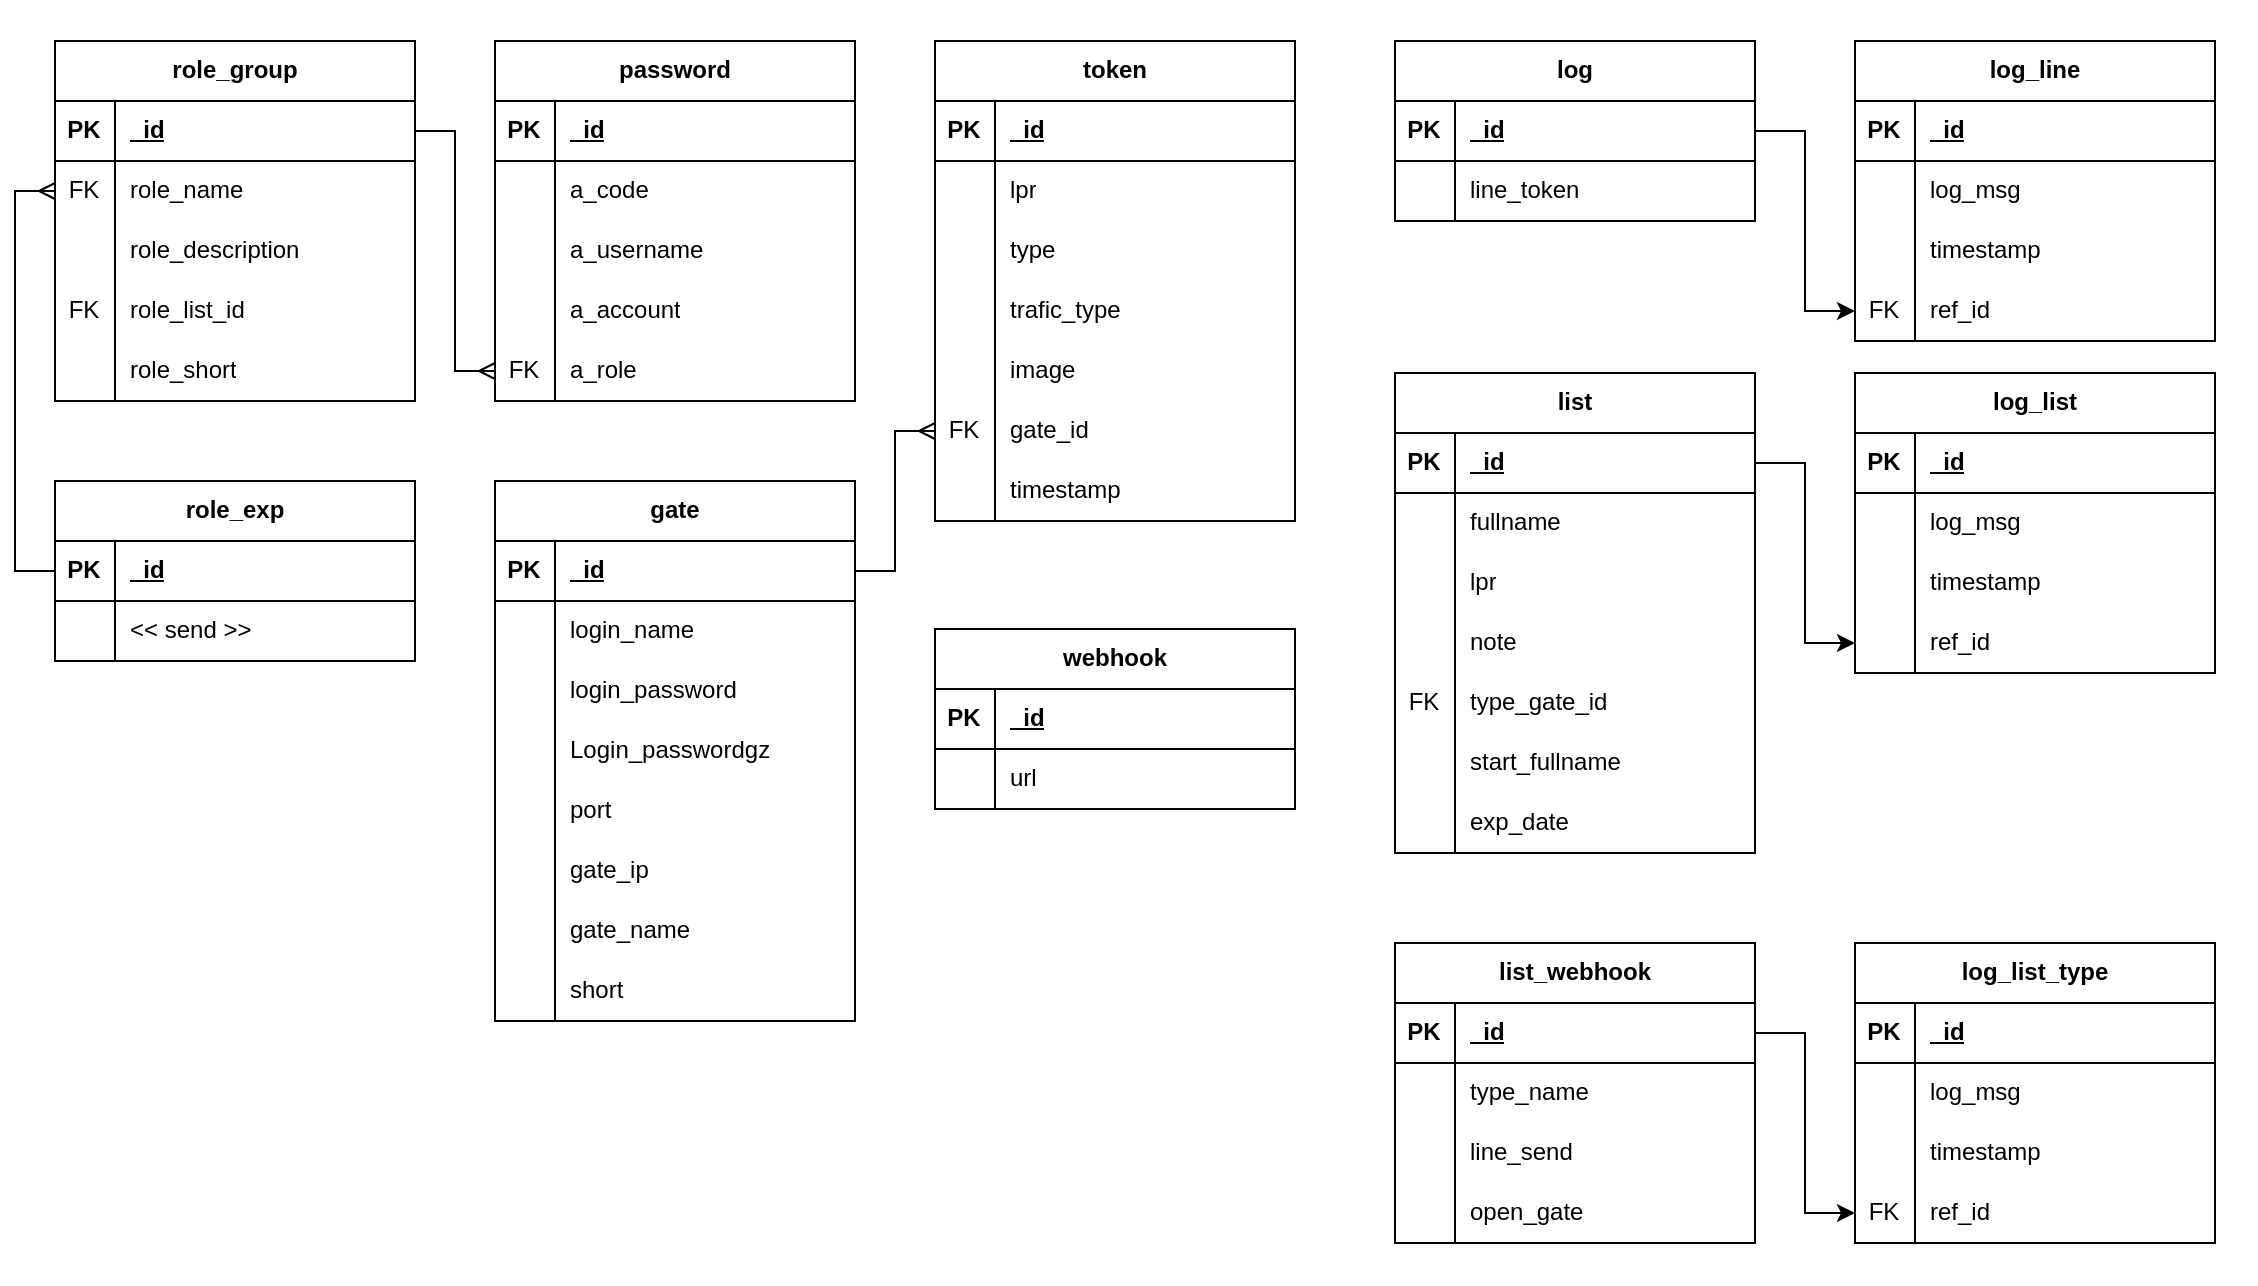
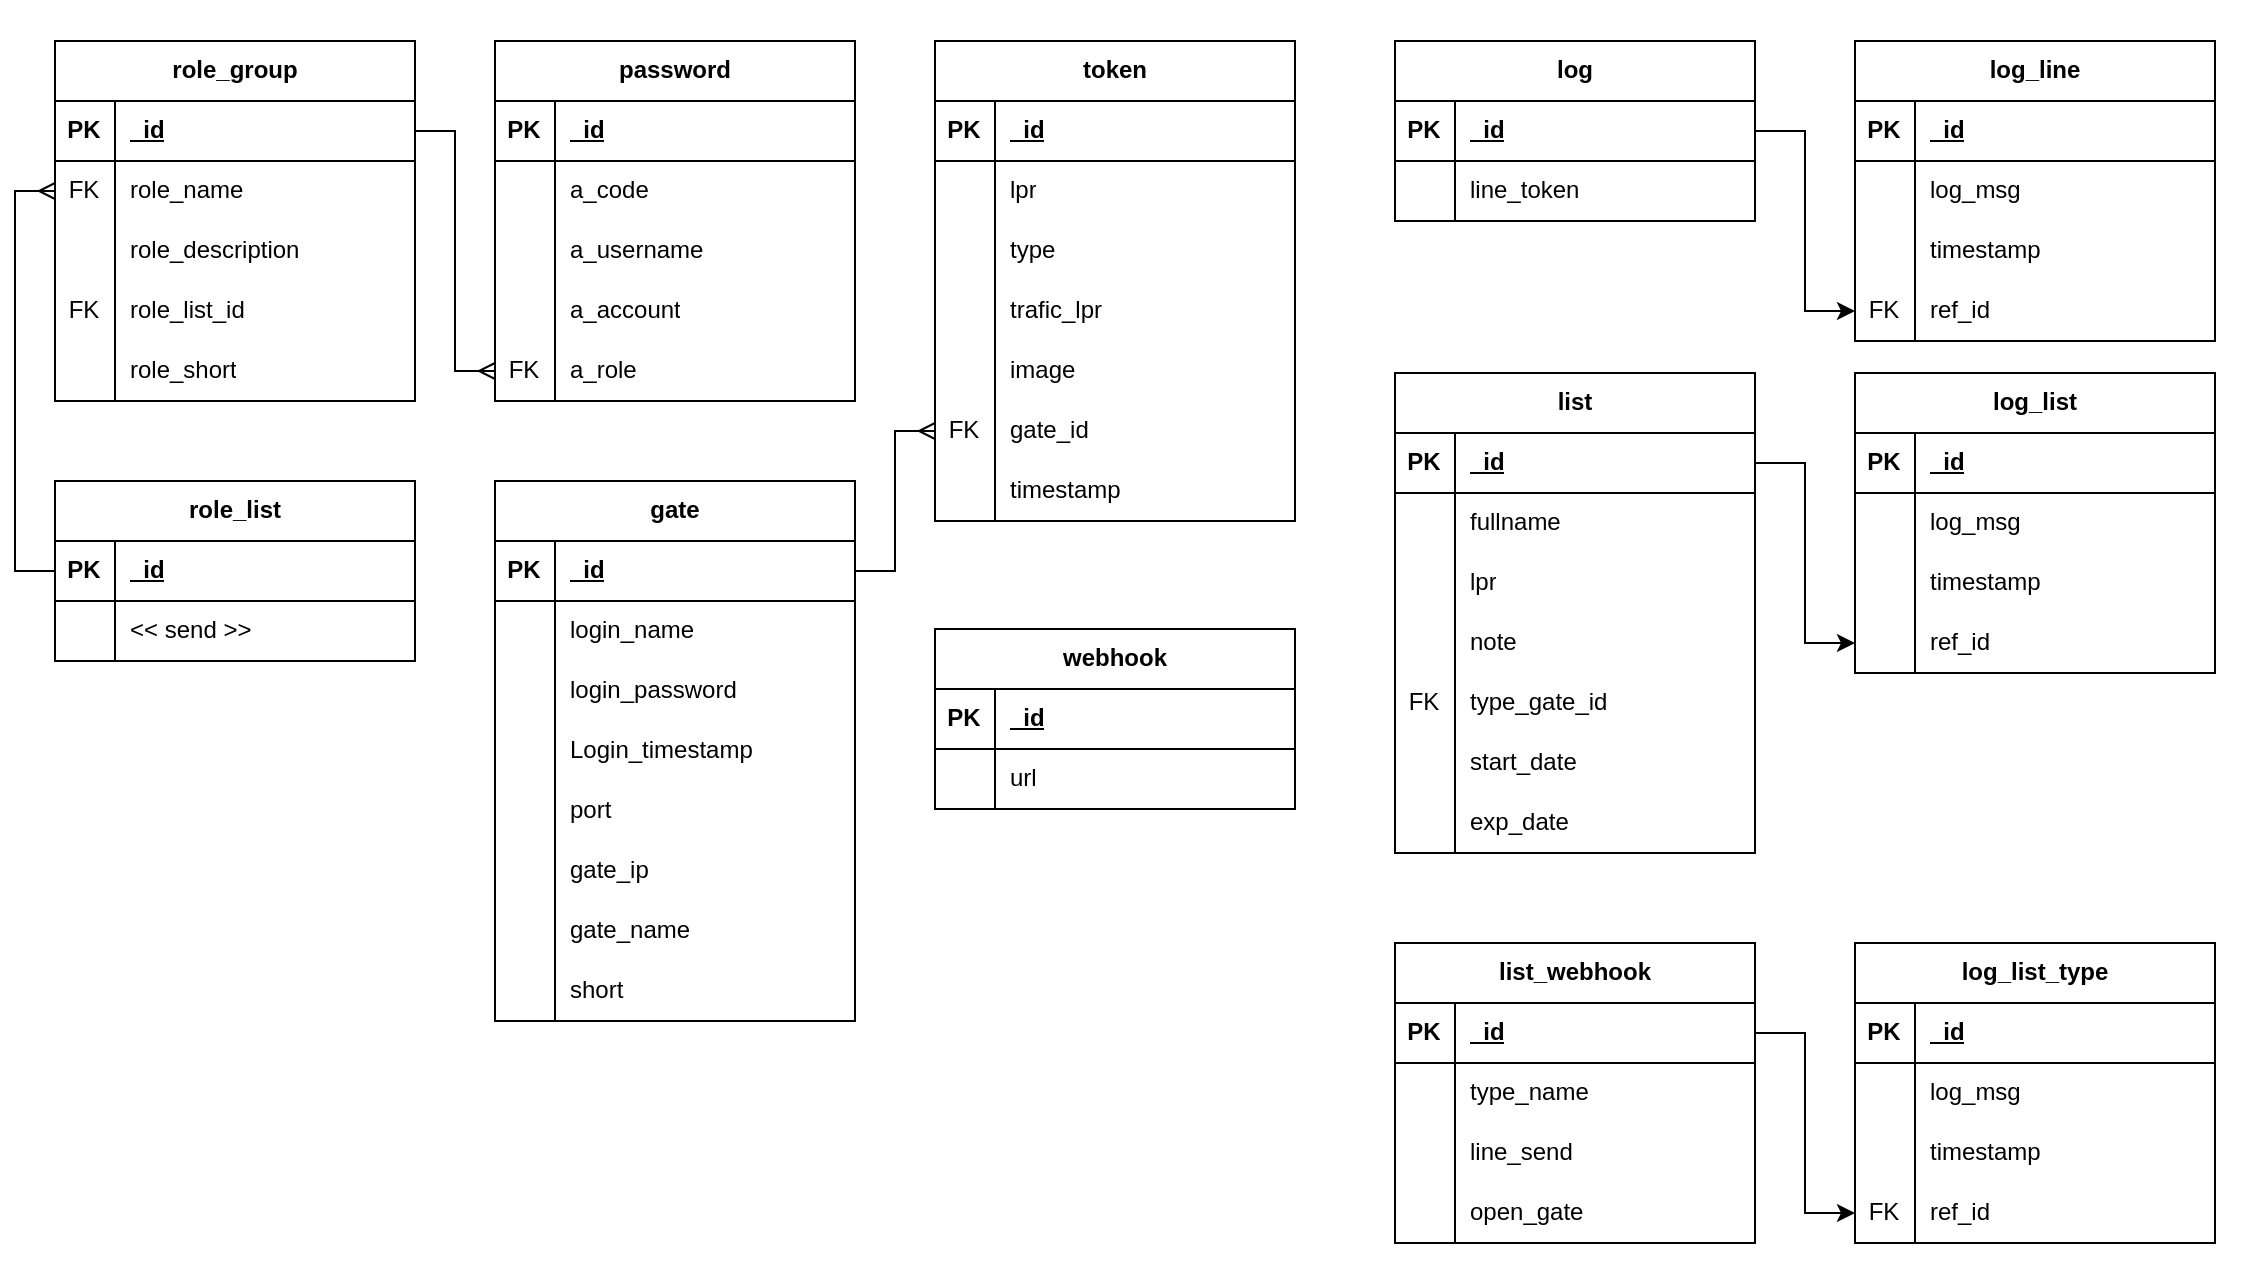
node "trafic_type": label "trafic_type" -> "trafic_lpr"
node "role_exp": label "role_exp" -> "role_list"
node "Login_passwordgz": label "Login_passwordgz" -> "Login_timestamp"
node "start_fullname": label "start_fullname" -> "start_date"
